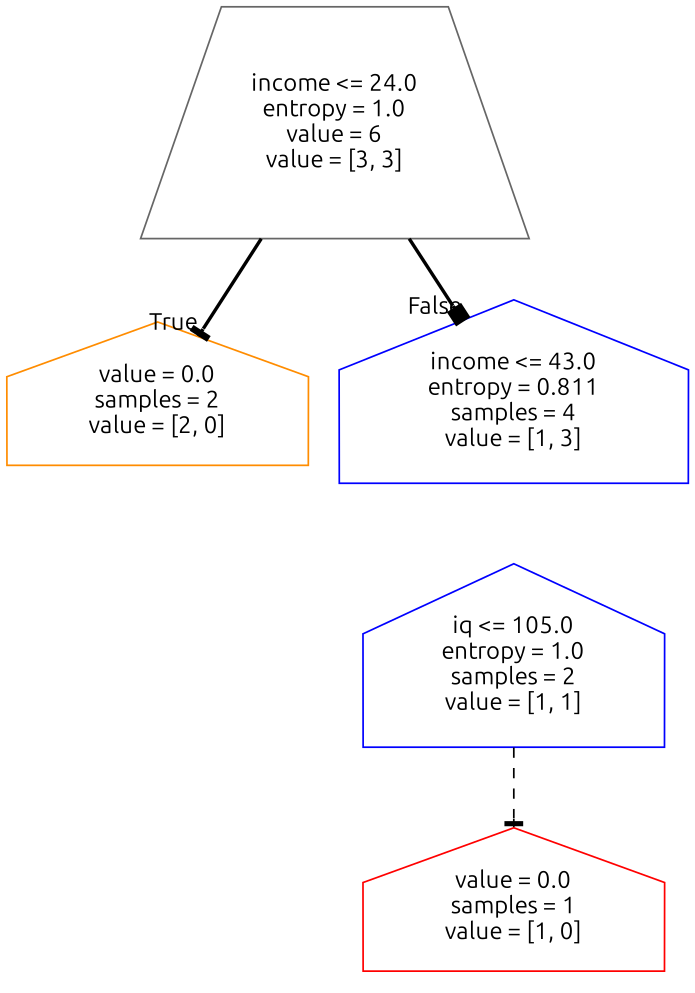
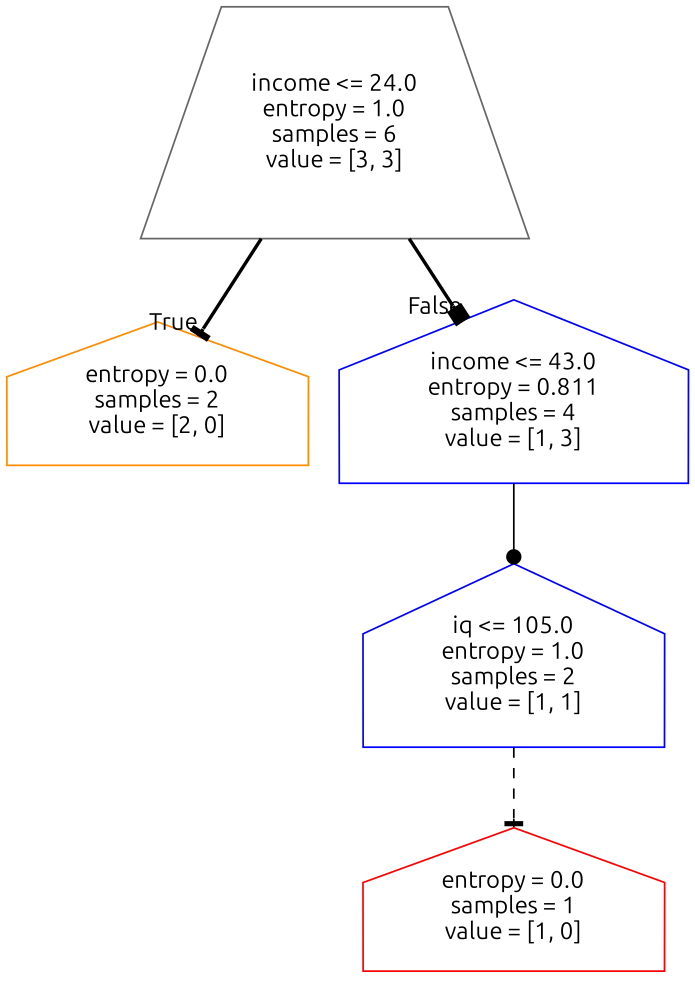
node "income <= 24.0 entropy = 1.0 value = 6 value = [3, 3]": label "income <= 24.0 entropy = 1.0 value = 6 value = [3, 3]" -> "income <= 24.0 entropy = 1.0 samples = 6 value = [3, 3]"
node "value = 0.0 samples = 2 value = [2, 0]": label "value = 0.0 samples = 2 value = [2, 0]" -> "entropy = 0.0 samples = 2 value = [2, 0]"
edge "income <= 43.0 entropy = 0.811 samples = 4 value = [1, 3]" -> "iq <= 105.0 entropy = 1.0 samples = 2 value = [1, 1]": added
node "value = 0.0 samples = 1 value = [1, 0]": label "value = 0.0 samples = 1 value = [1, 0]" -> "entropy = 0.0 samples = 1 value = [1, 0]"
